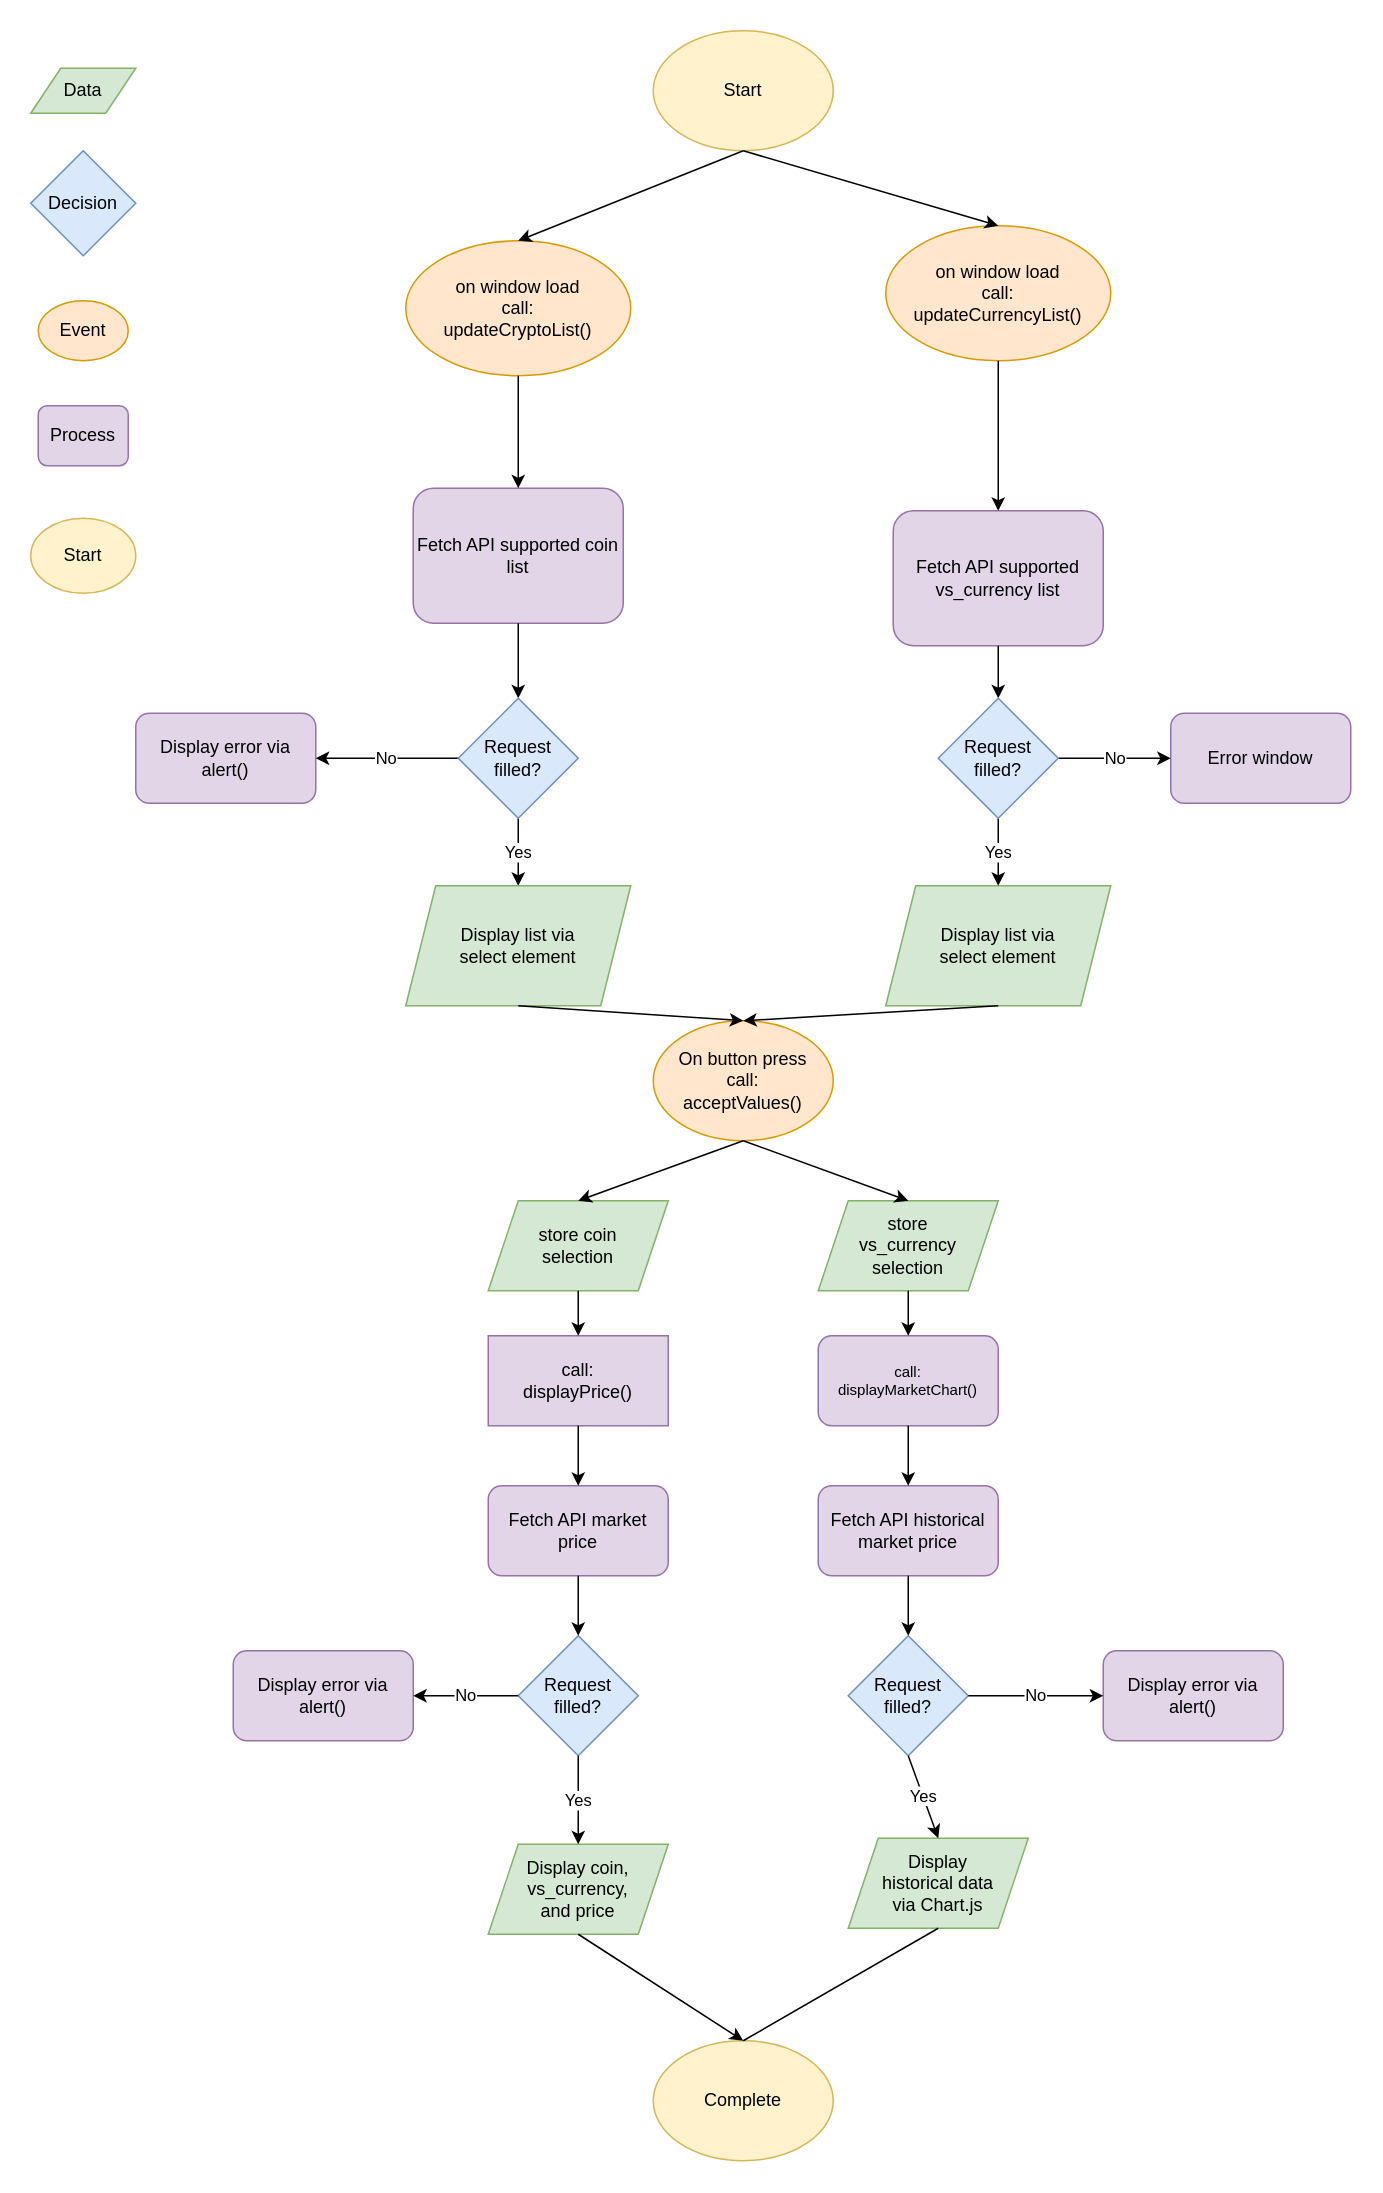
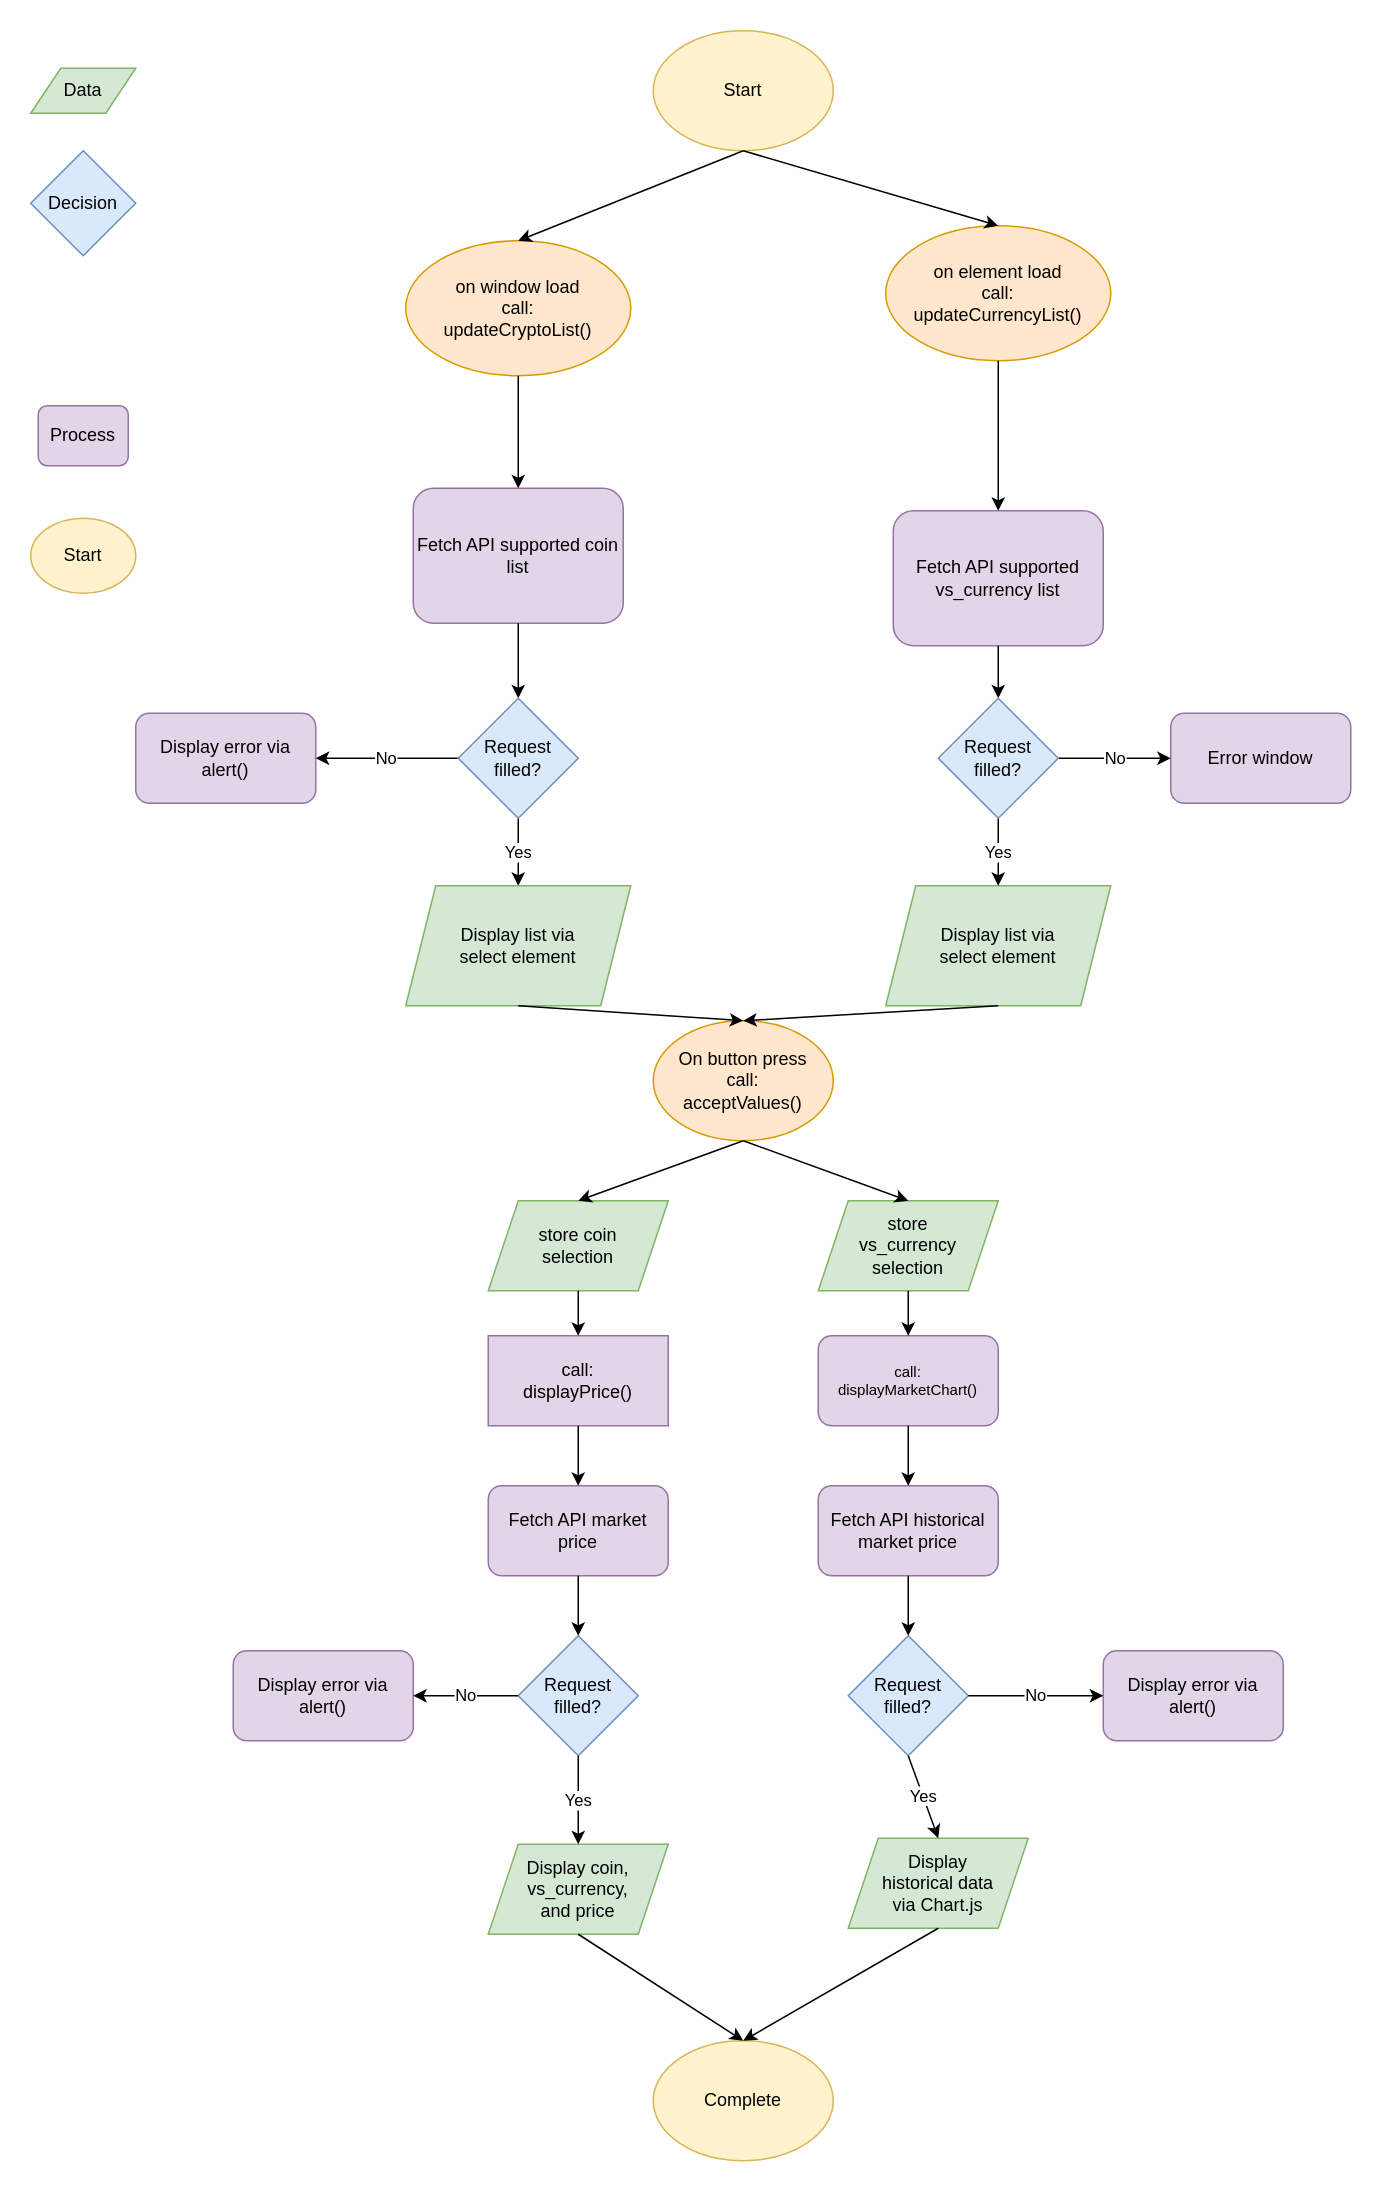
node "on window load call: updateCurrencyList()": label "on window load call: updateCurrencyList()" -> "on element load call: updateCurrencyList()"
node "Event": removed
edge "Display historical data via Chart.js" -- "Complete": arrowhead none -> classic
